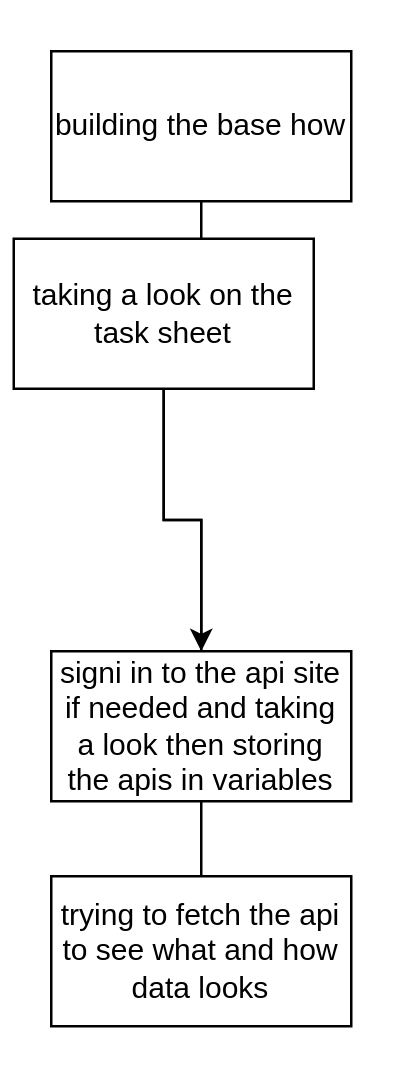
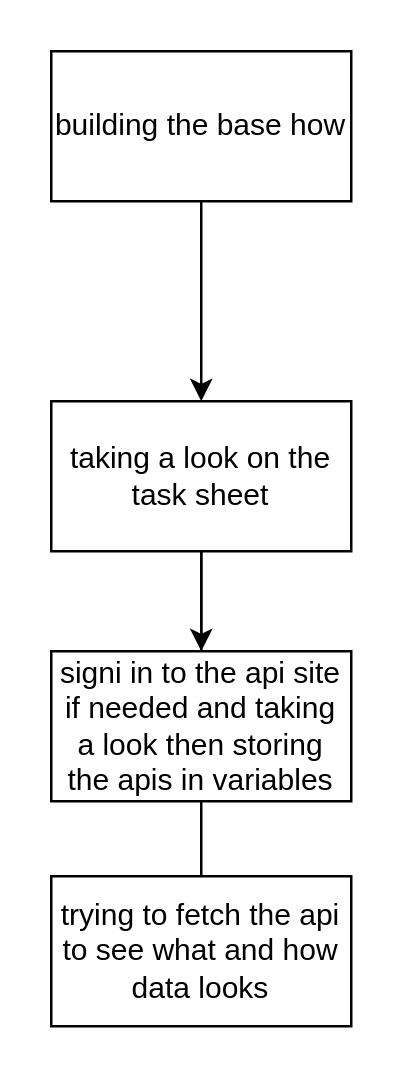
node "taking a look on the task sheet": moved (164, 314) -> (201, 476)
